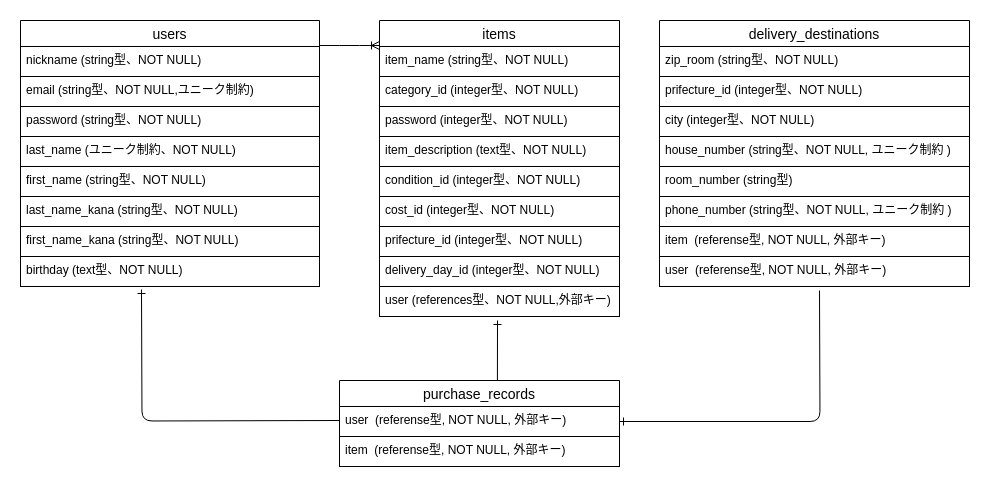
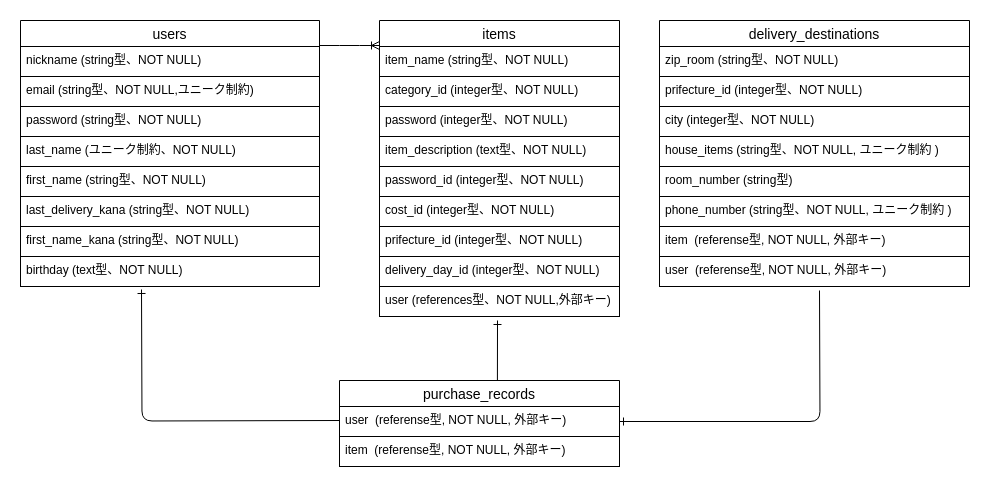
node "house_number (string型、NOT NULL, ユニーク制約 )": label "house_number (string型、NOT NULL, ユニーク制約 )" -> "house_items (string型、NOT NULL, ユニーク制約 )"
node "condition_id (integer型、NOT NULL)": label "condition_id (integer型、NOT NULL)" -> "password_id (integer型、NOT NULL)"
node "last_name_kana (string型、NOT NULL)": label "last_name_kana (string型、NOT NULL)" -> "last_delivery_kana (string型、NOT NULL)"
